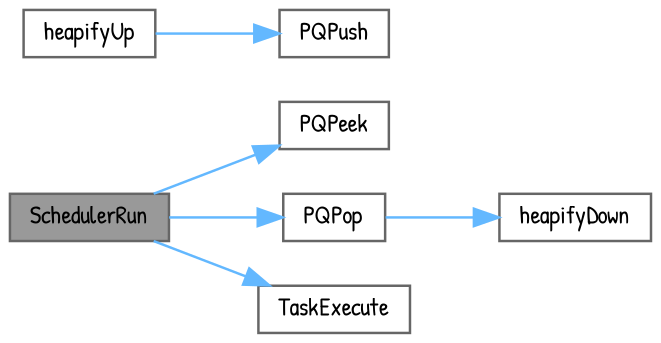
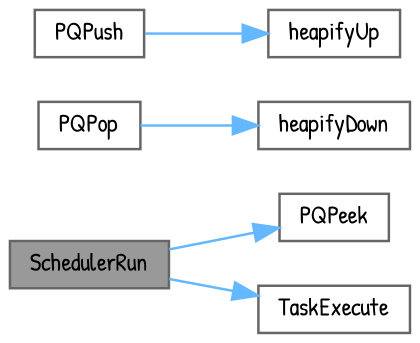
edge "heapifyUp" -> "PQPush": reversed
edge "SchedulerRun" -> "PQPop": removed
